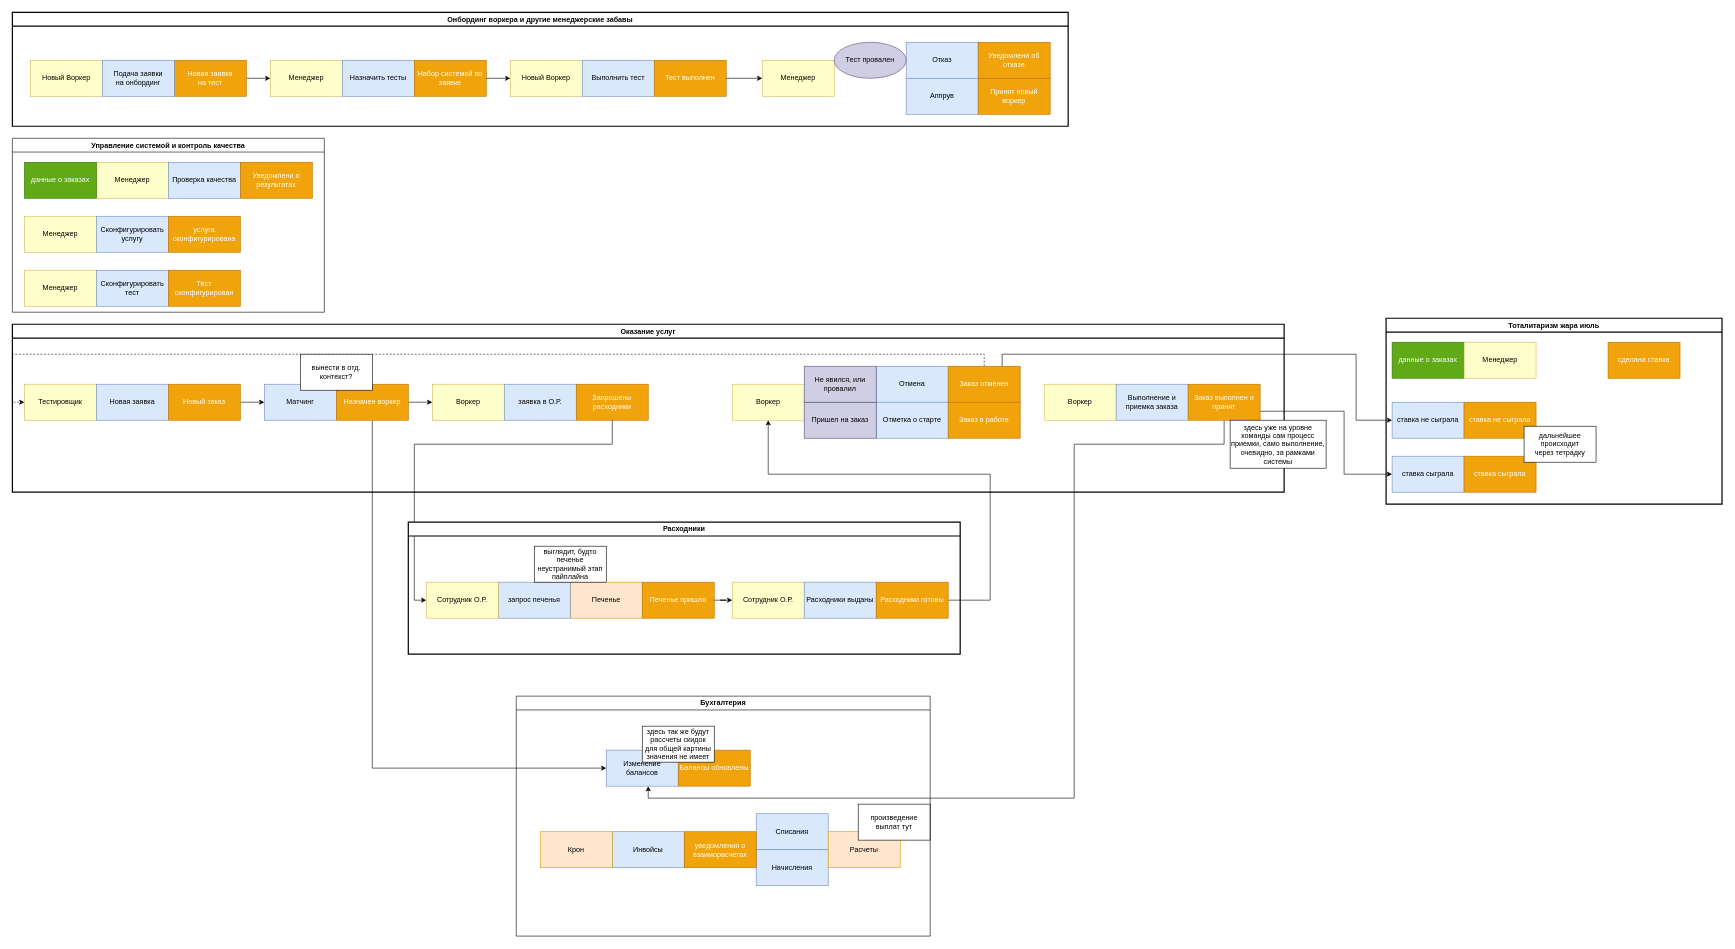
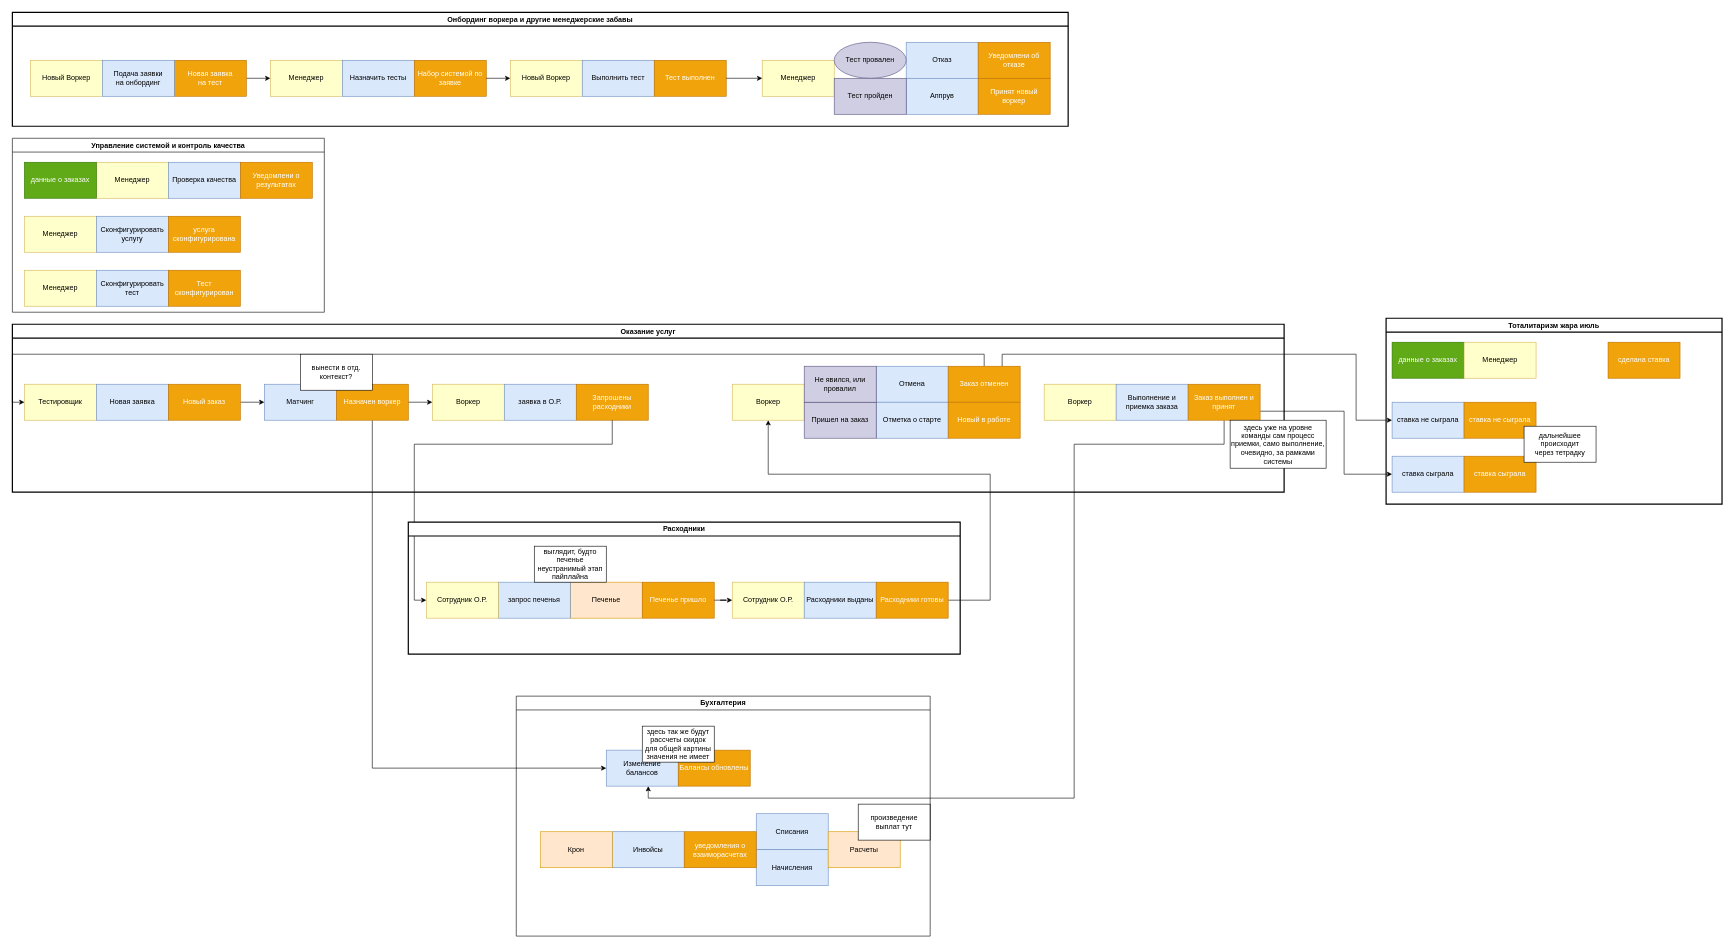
node "Тест пройден": added
edge "Заказ отменен" -> "Тестировщик": style dashed -> solid
node "Заказ в работе": label "Заказ в работе" -> "Новый в работе"
